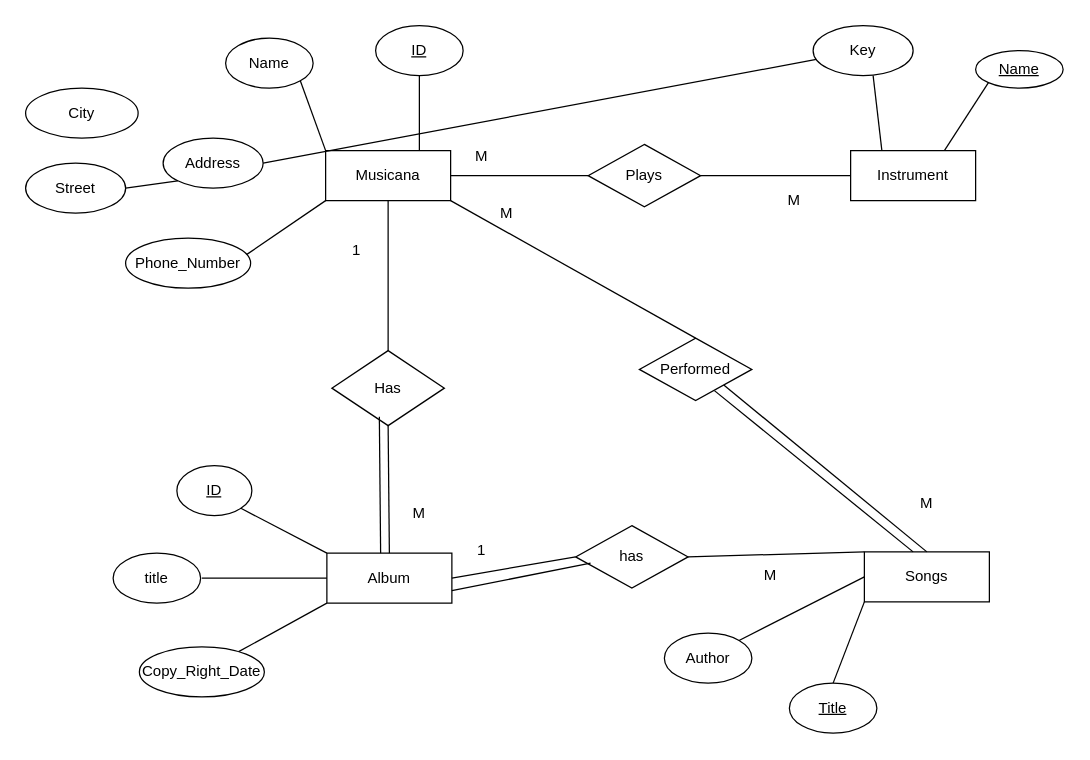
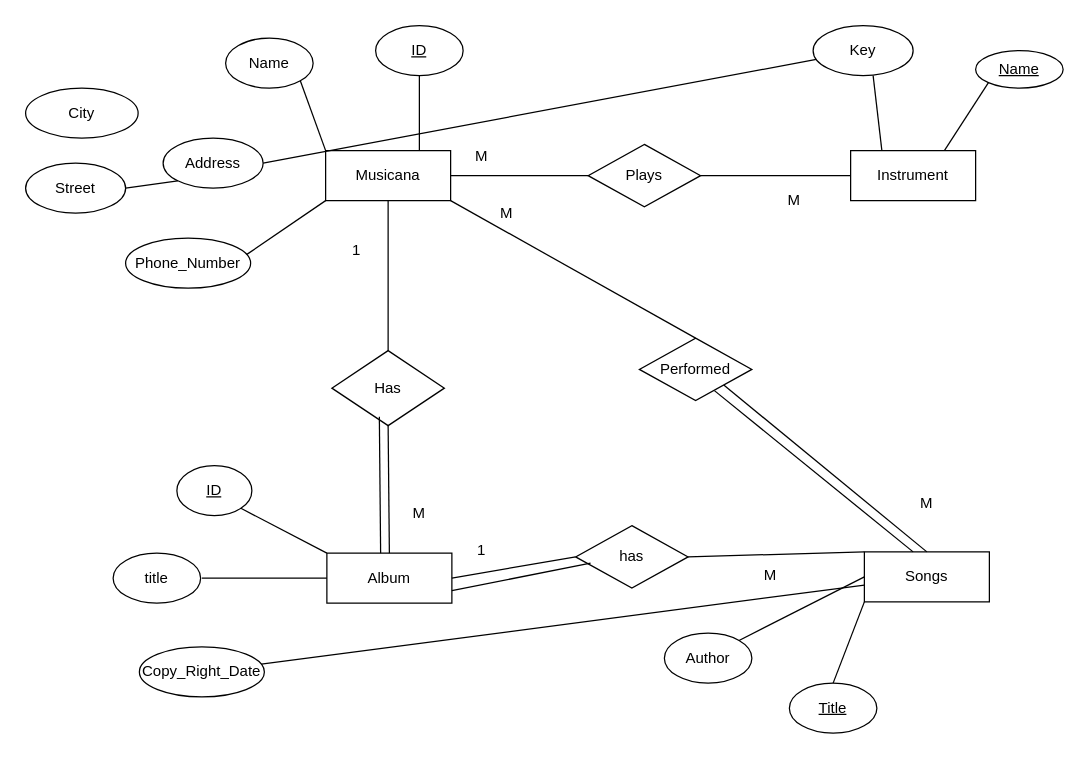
edge "Album" -- "Copy_Right_Date": now "Songs" -- "Copy_Right_Date"
